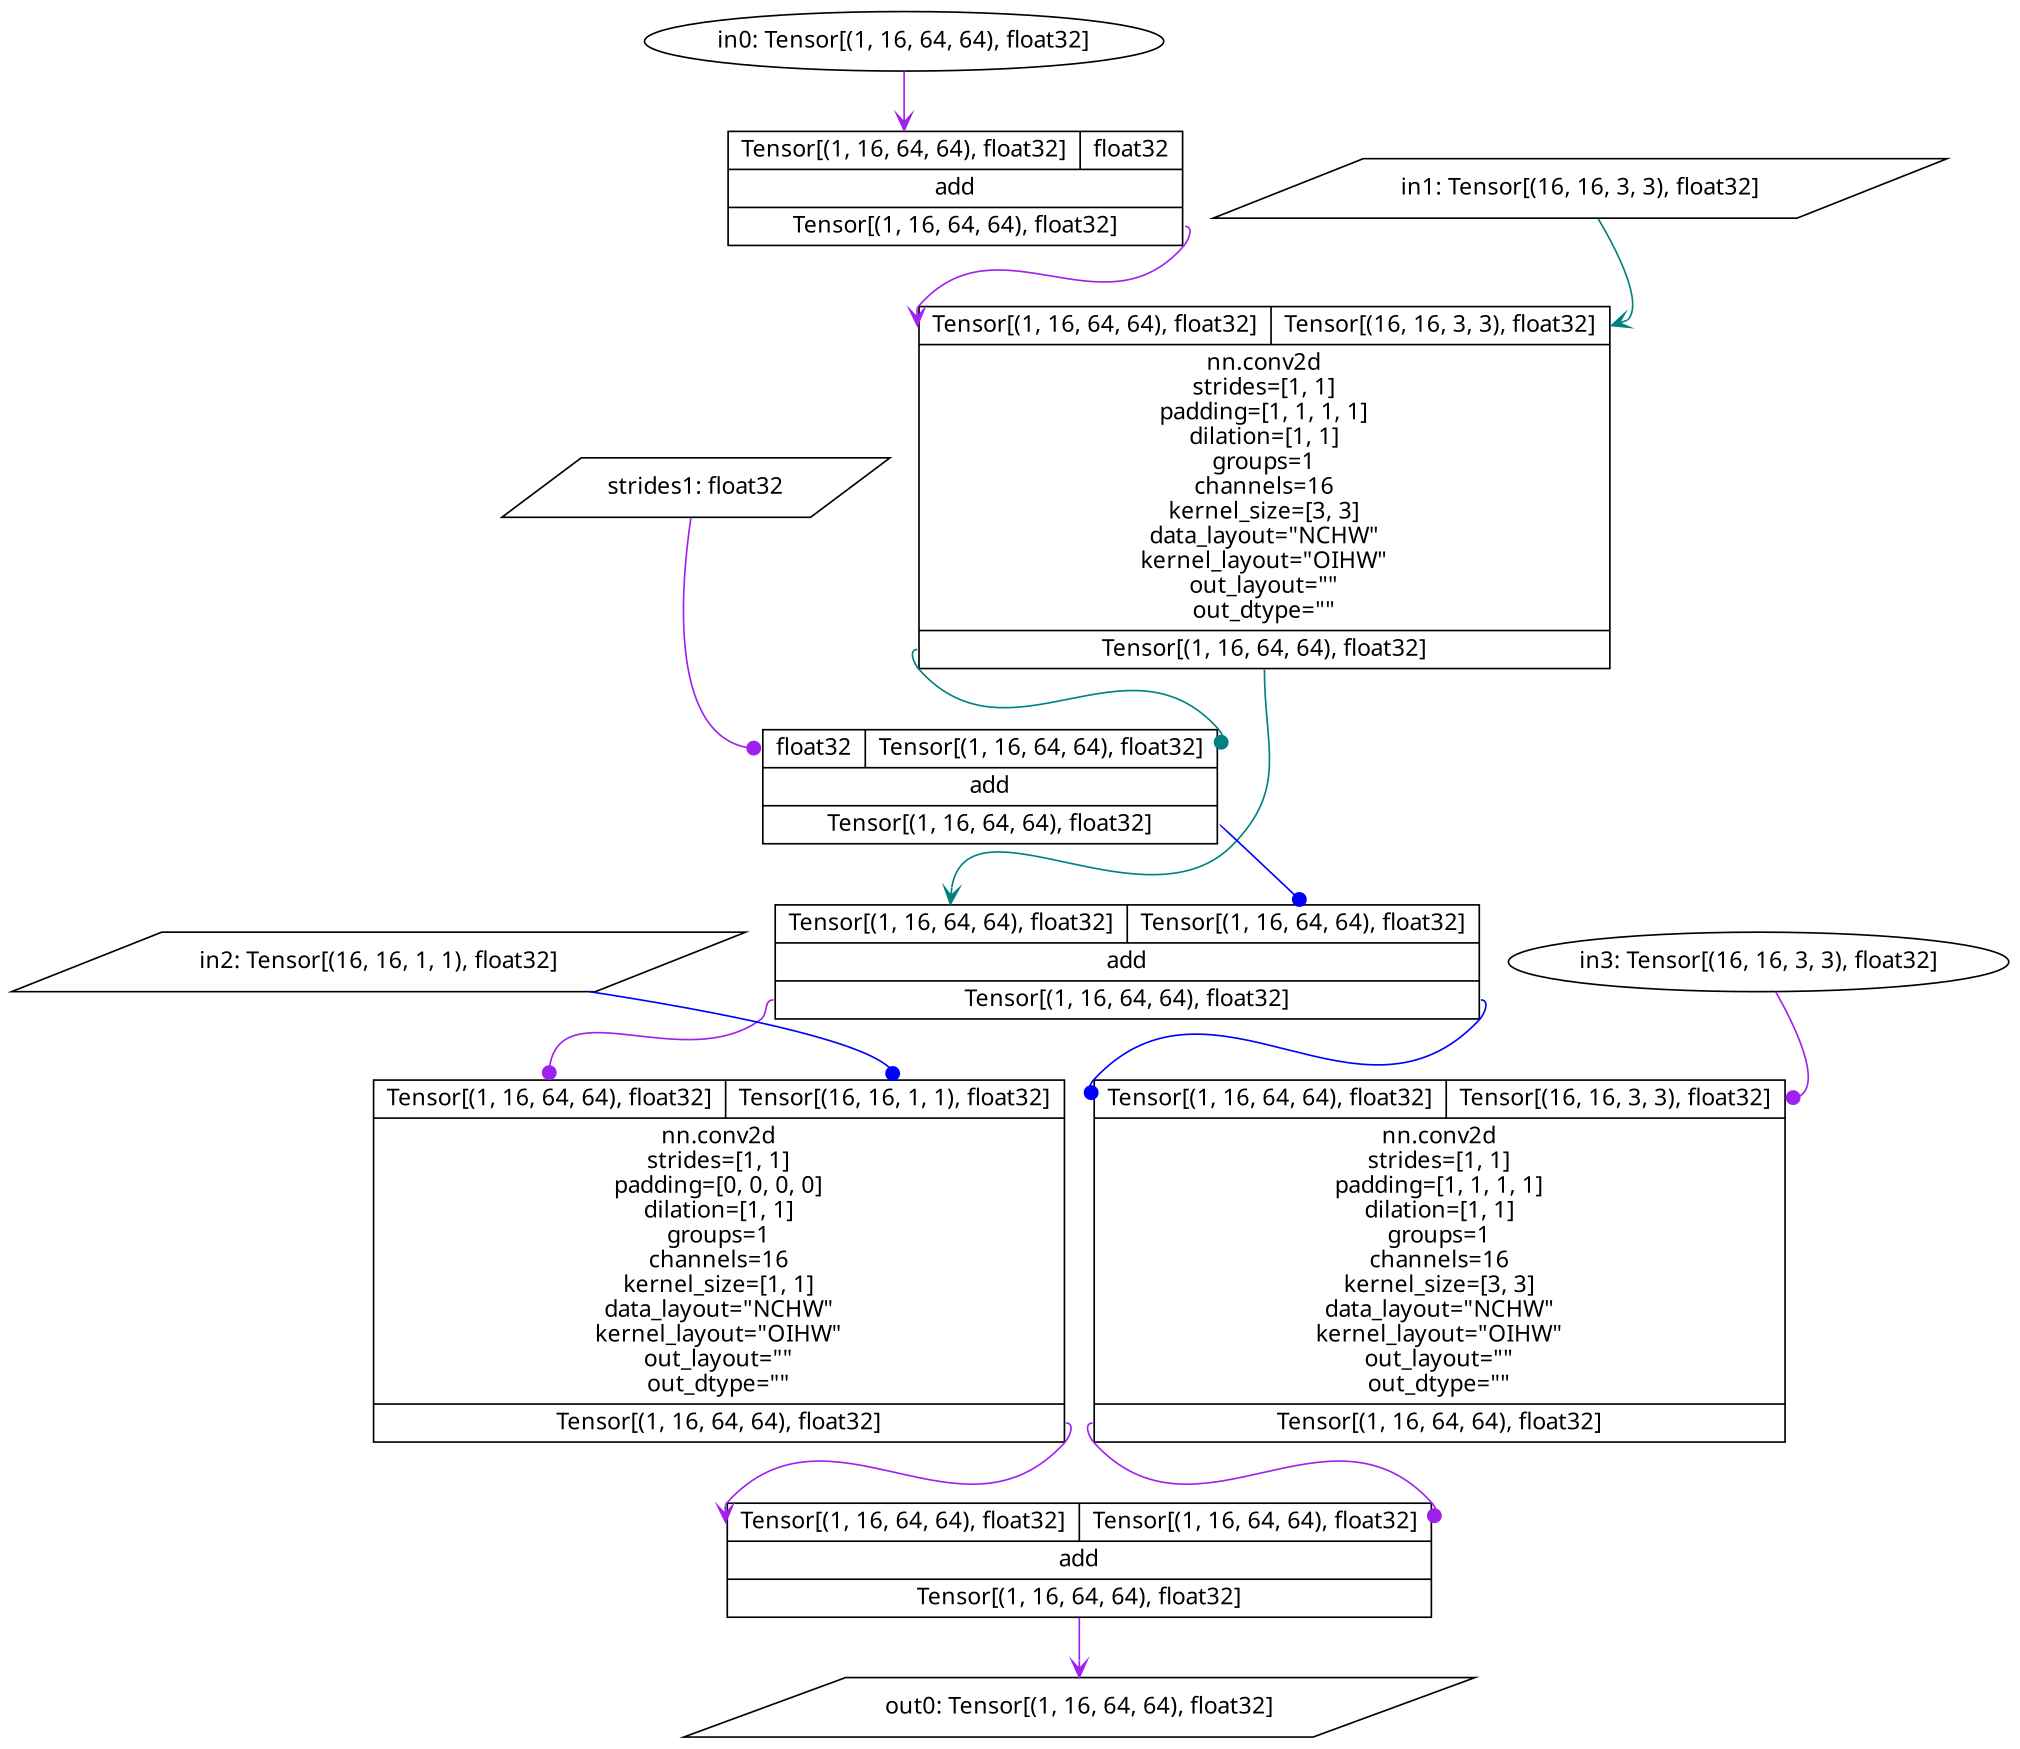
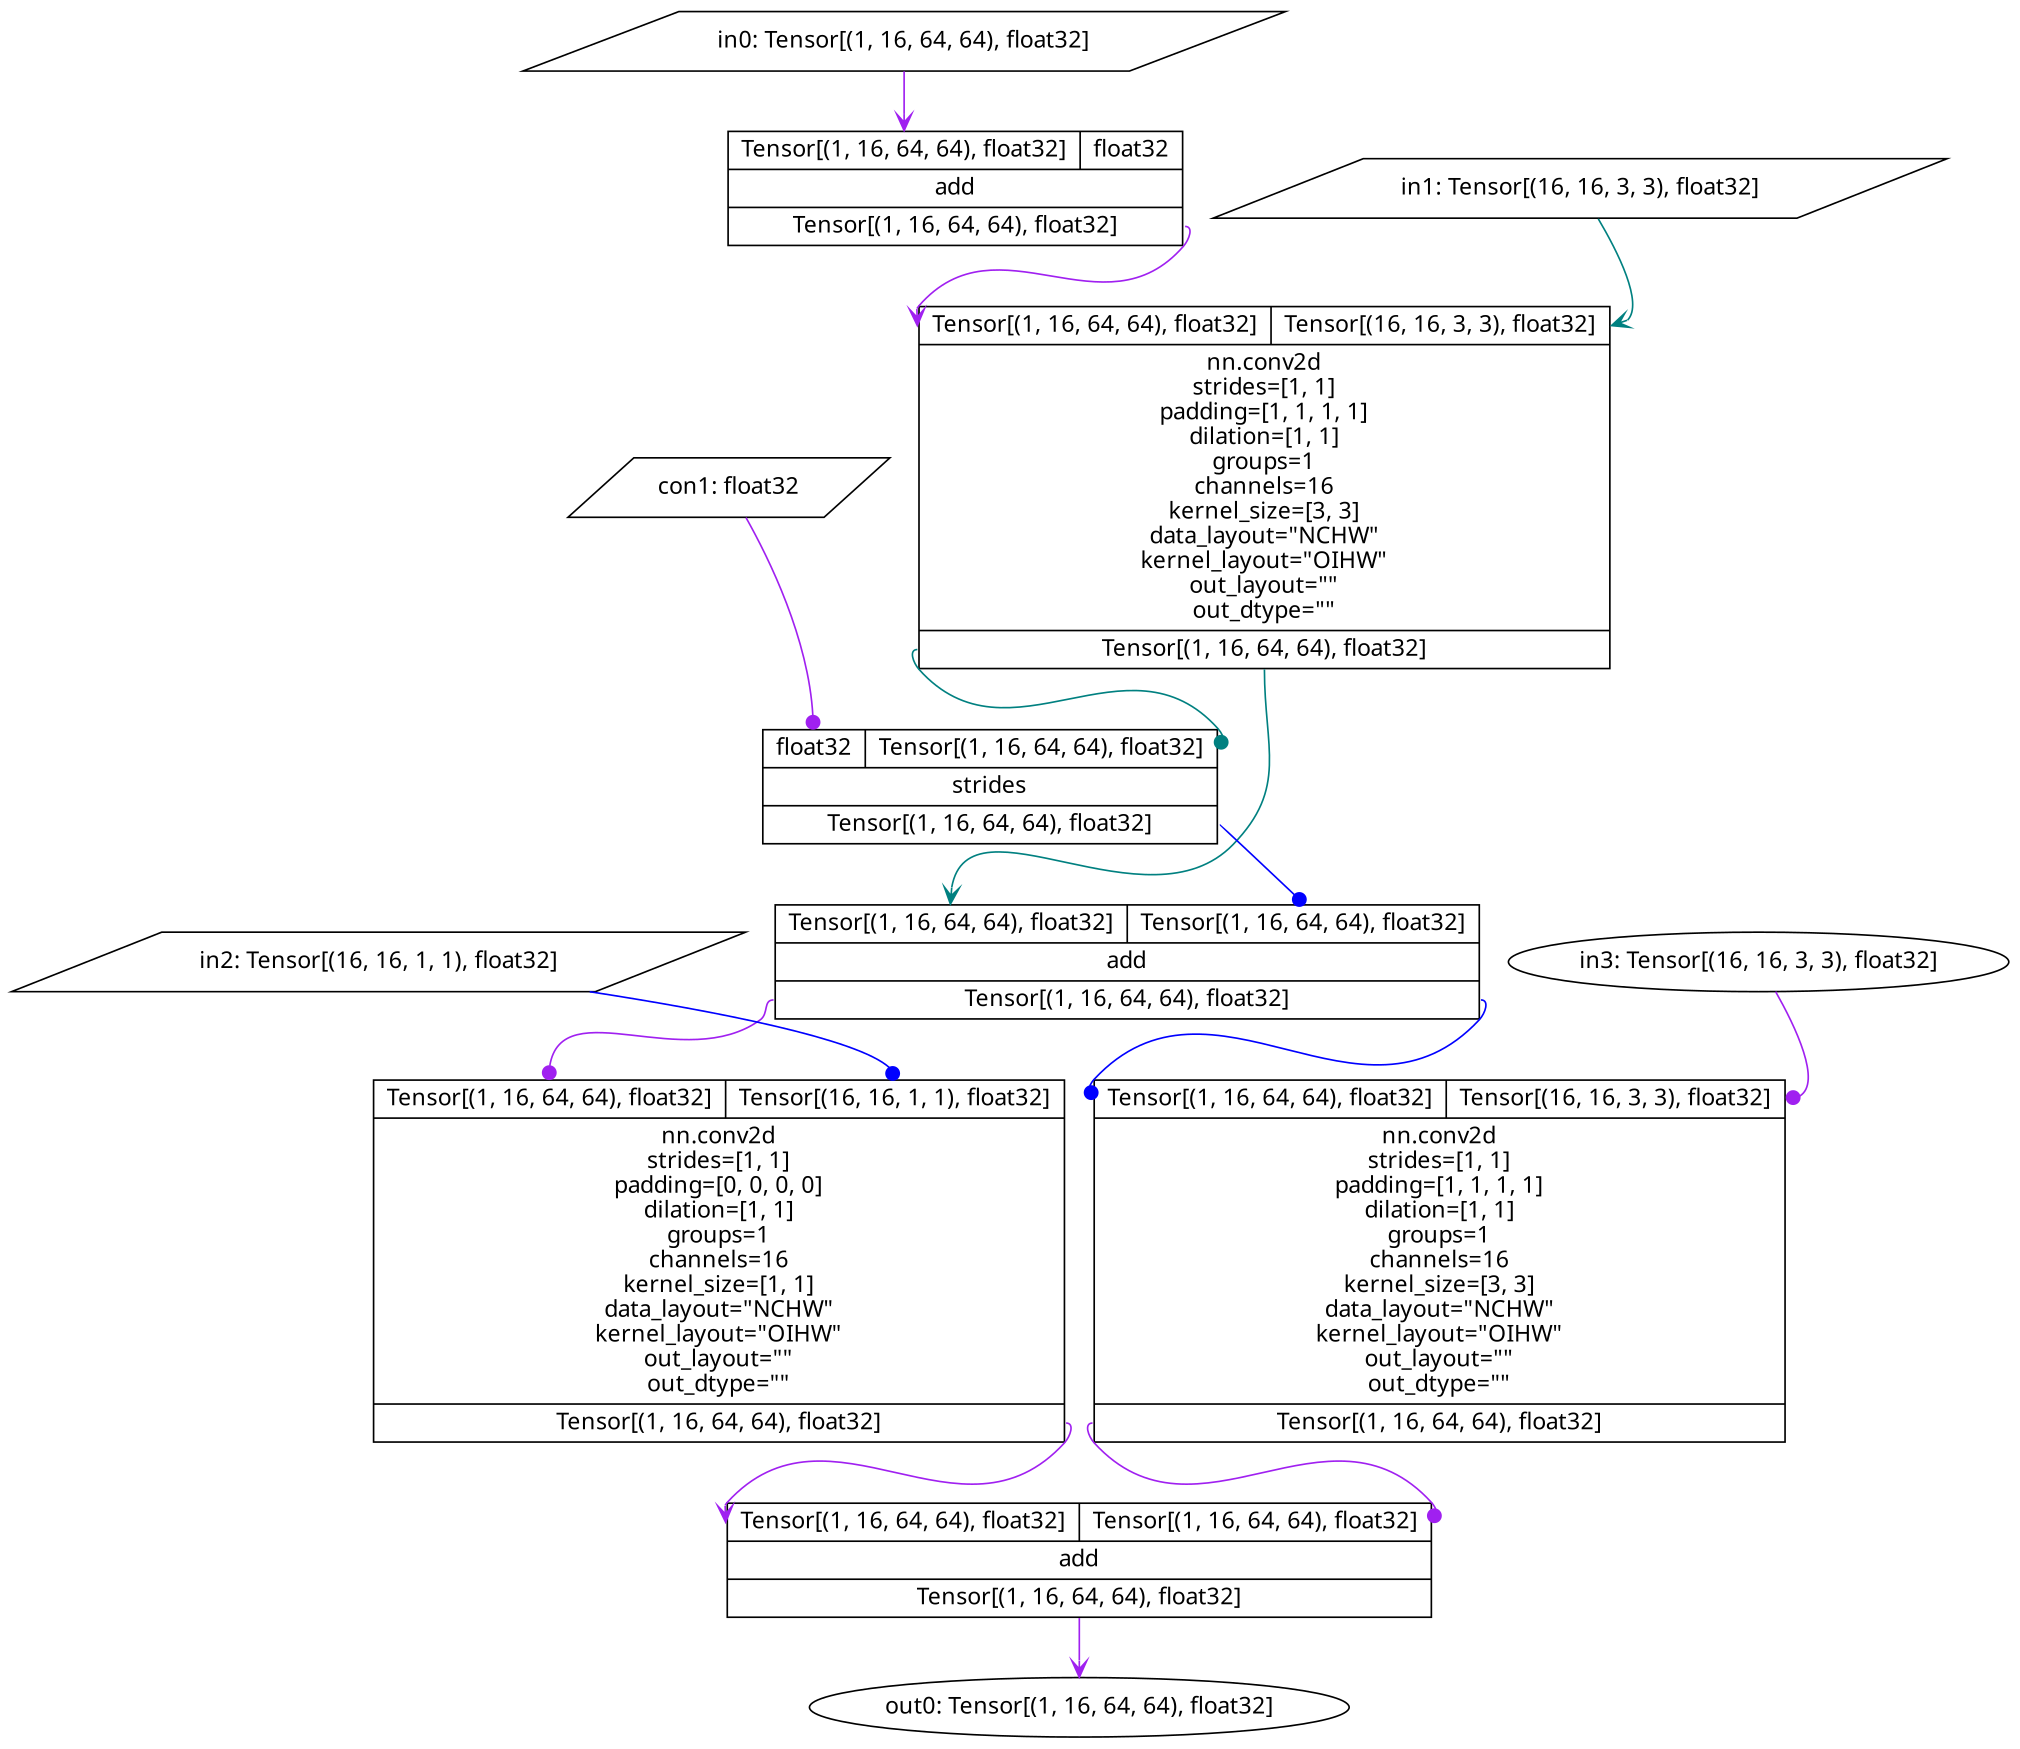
node "in0: Tensor[(1, 16, 64, 64), float32]": shape ellipse -> parallelogram
node "strides1: float32": label "strides1: float32" -> "con1: float32"
node "float32": text "add" -> "strides"
node "out0: Tensor[(1, 16, 64, 64), float32]": shape parallelogram -> ellipse
